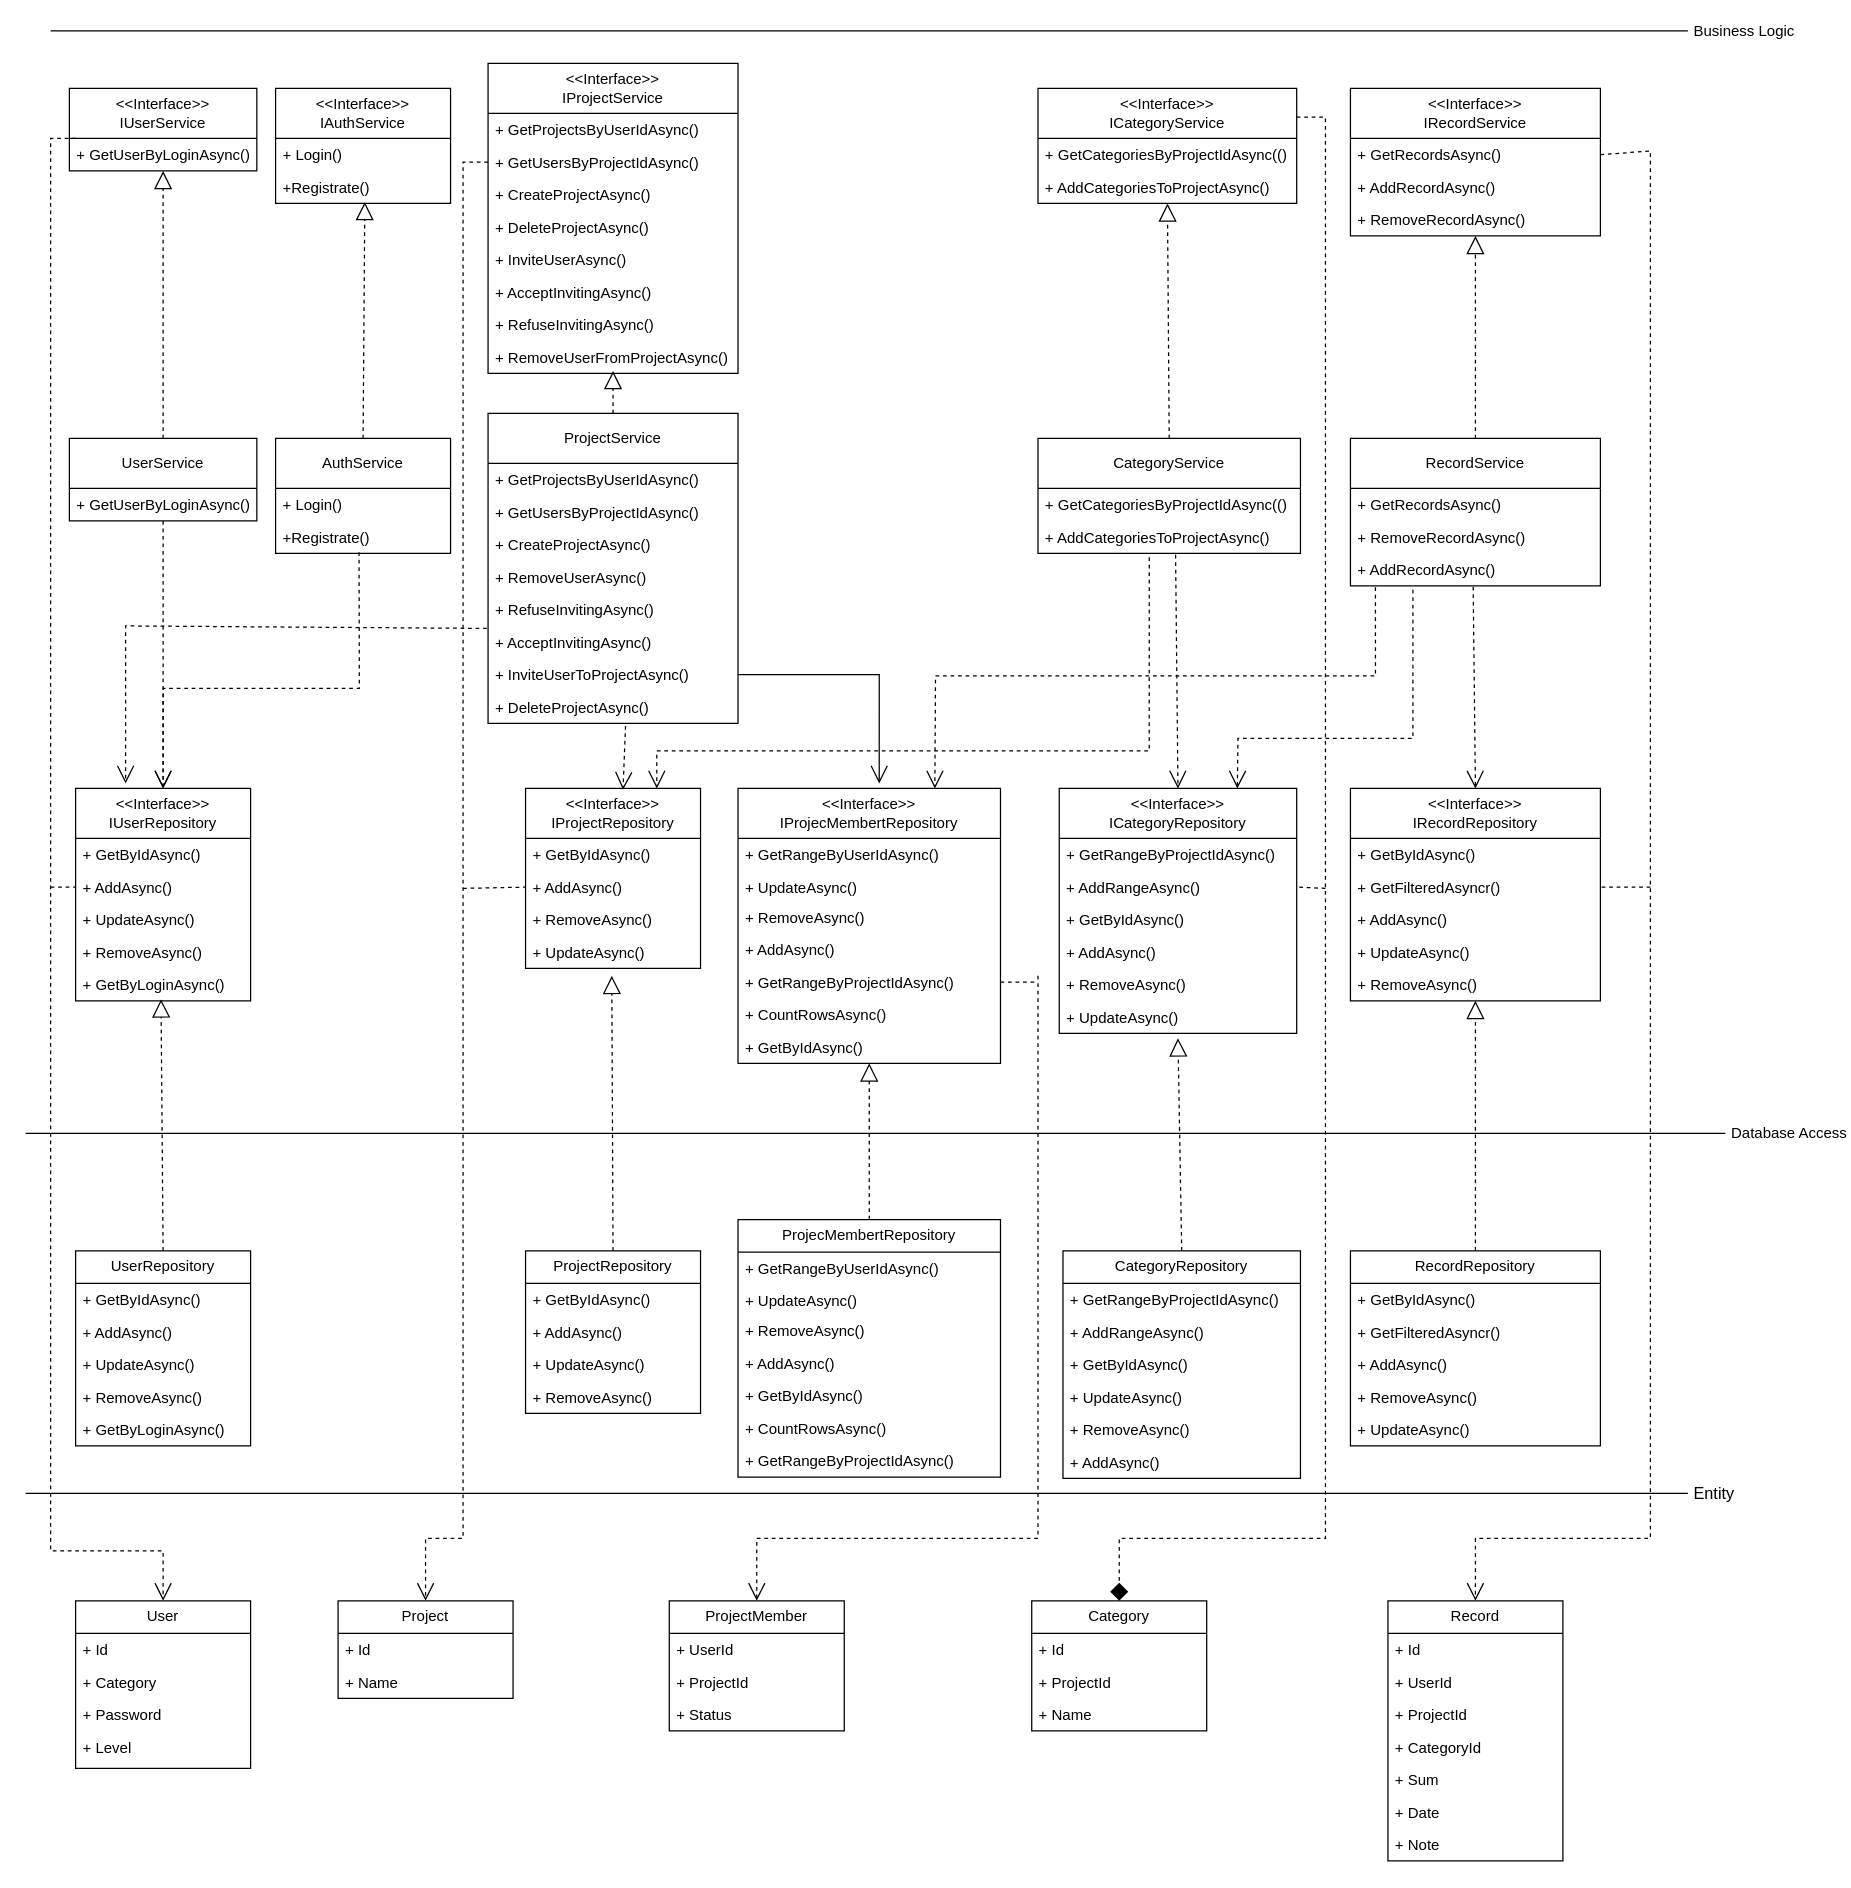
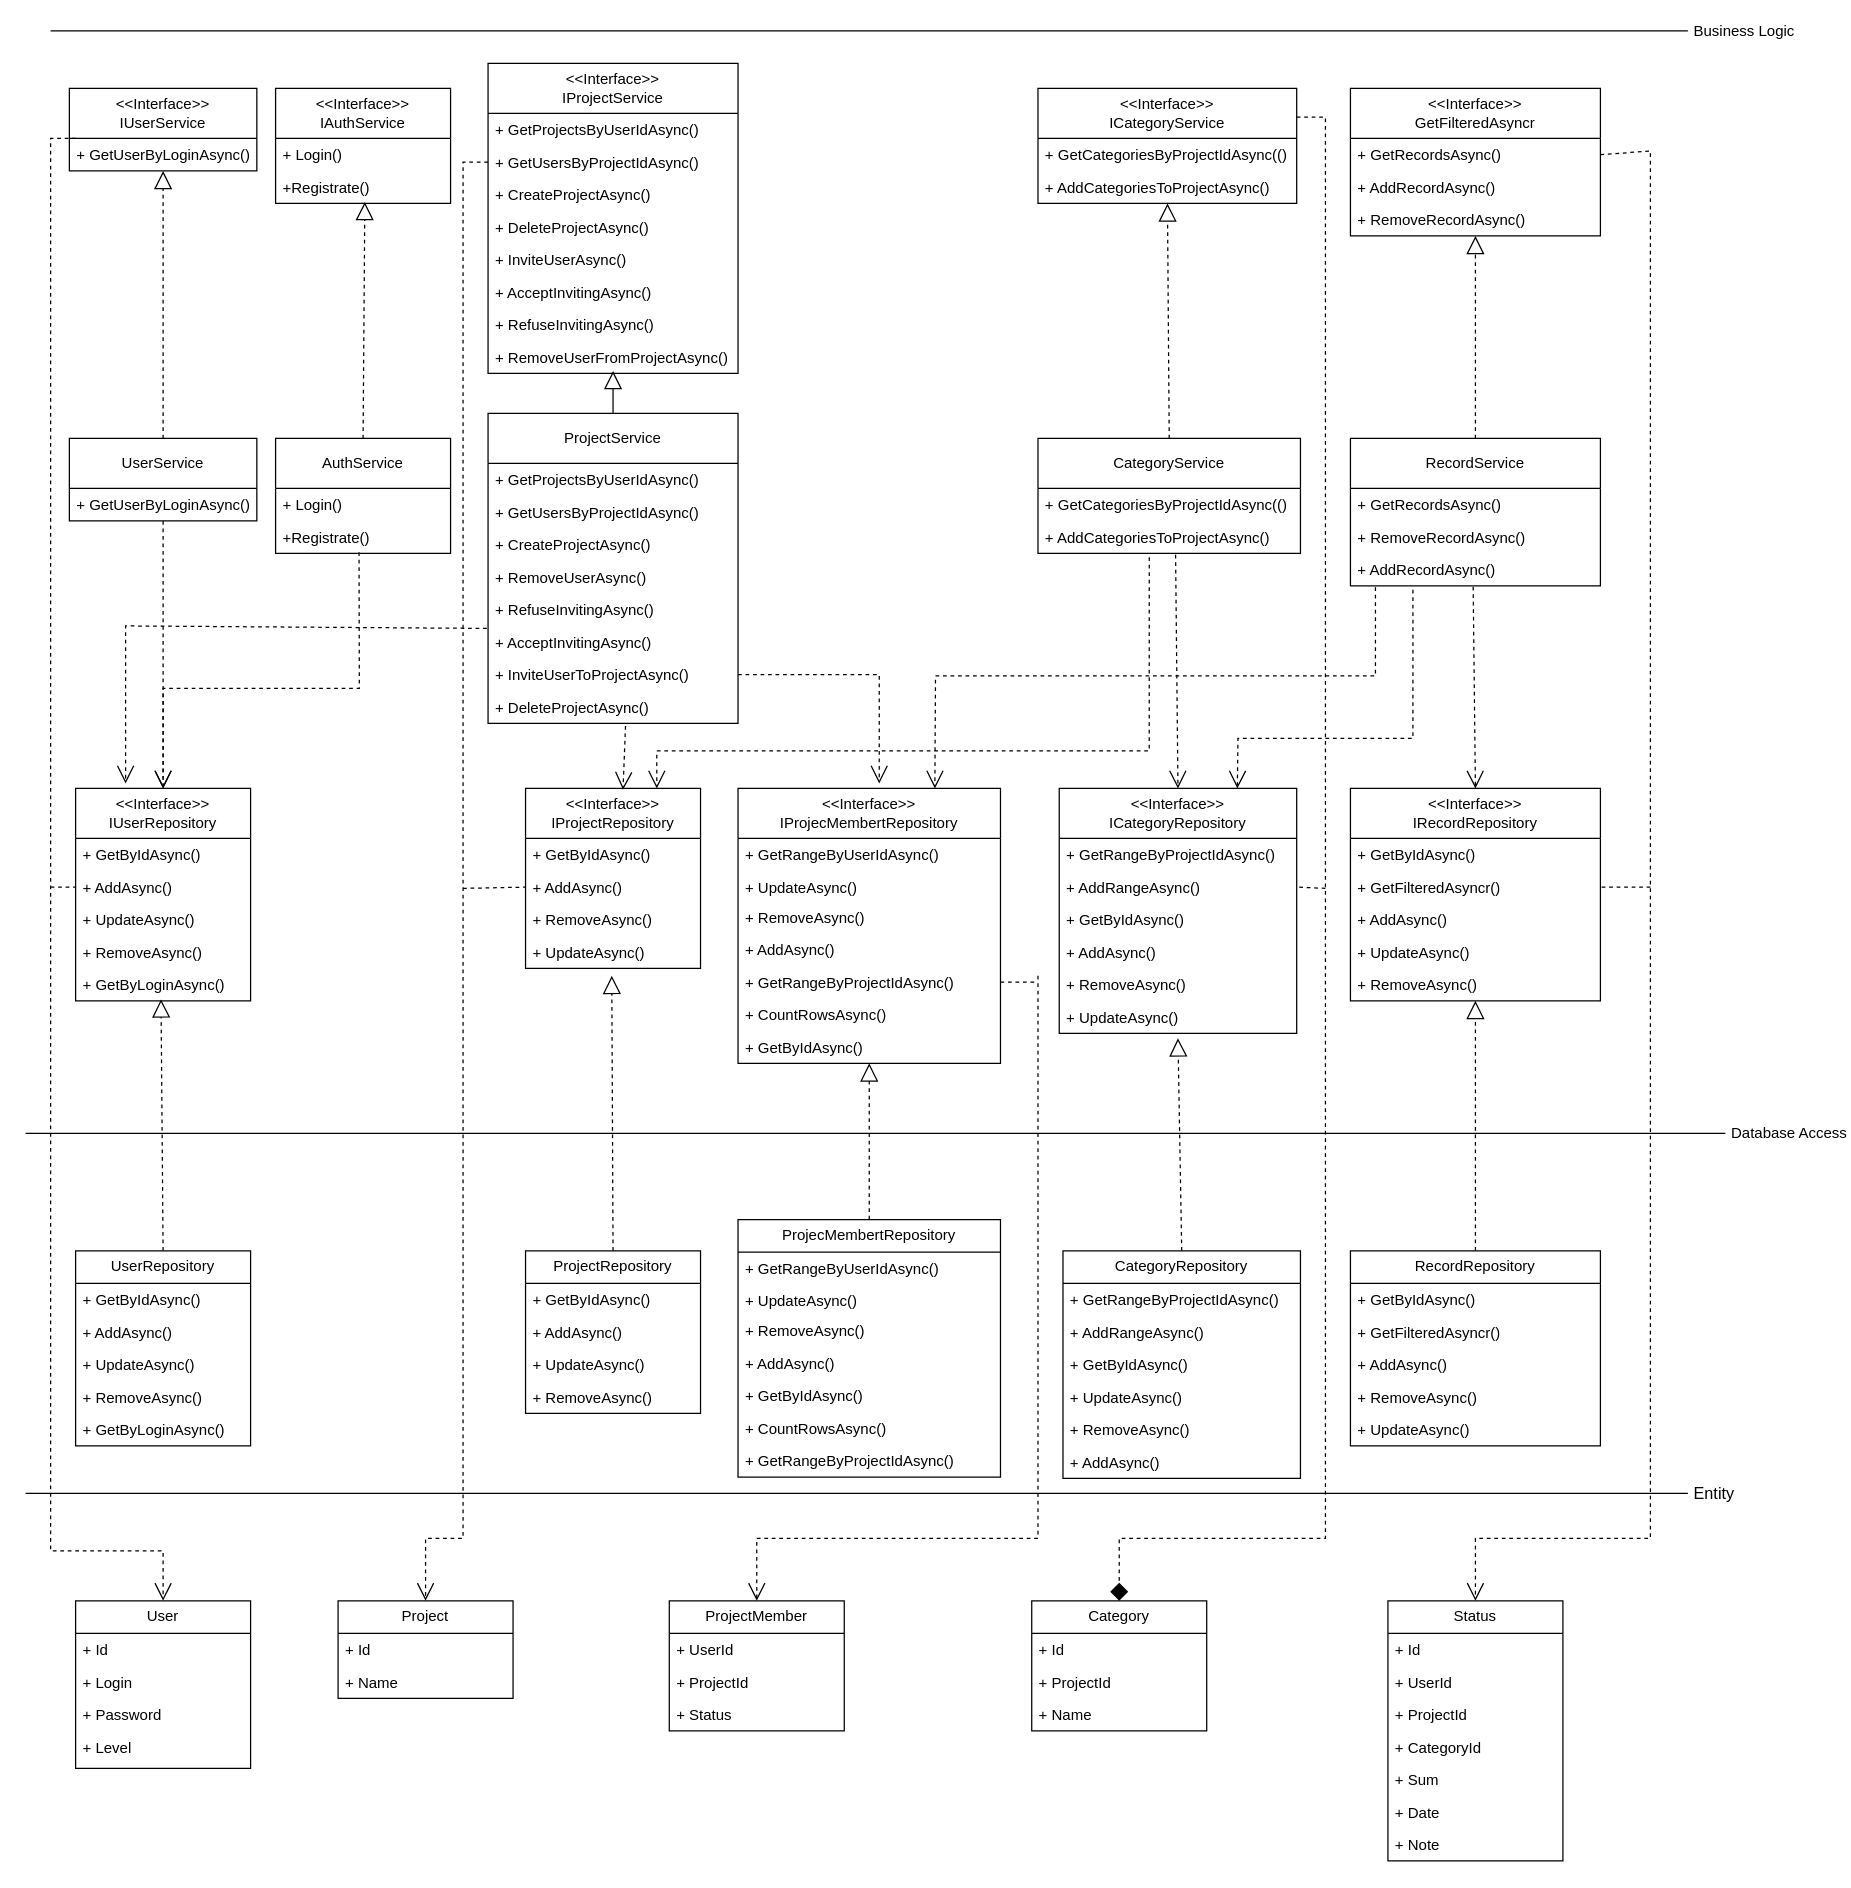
node "<<Interface>> IRecordService": label "<<Interface>> IRecordService" -> "<<Interface>> GetFilteredAsyncr"
edge "ProjectService" -> "+ RemoveUserFromProjectAsync()": style dashed -> solid
edge "+ InviteUserToProjectAsync()" -> "<<Interface>> IProjecMembertRepository": style solid -> dashed
node "Record": label "Record" -> "Status"
node "+ Category": label "+ Category" -> "+ Login"
